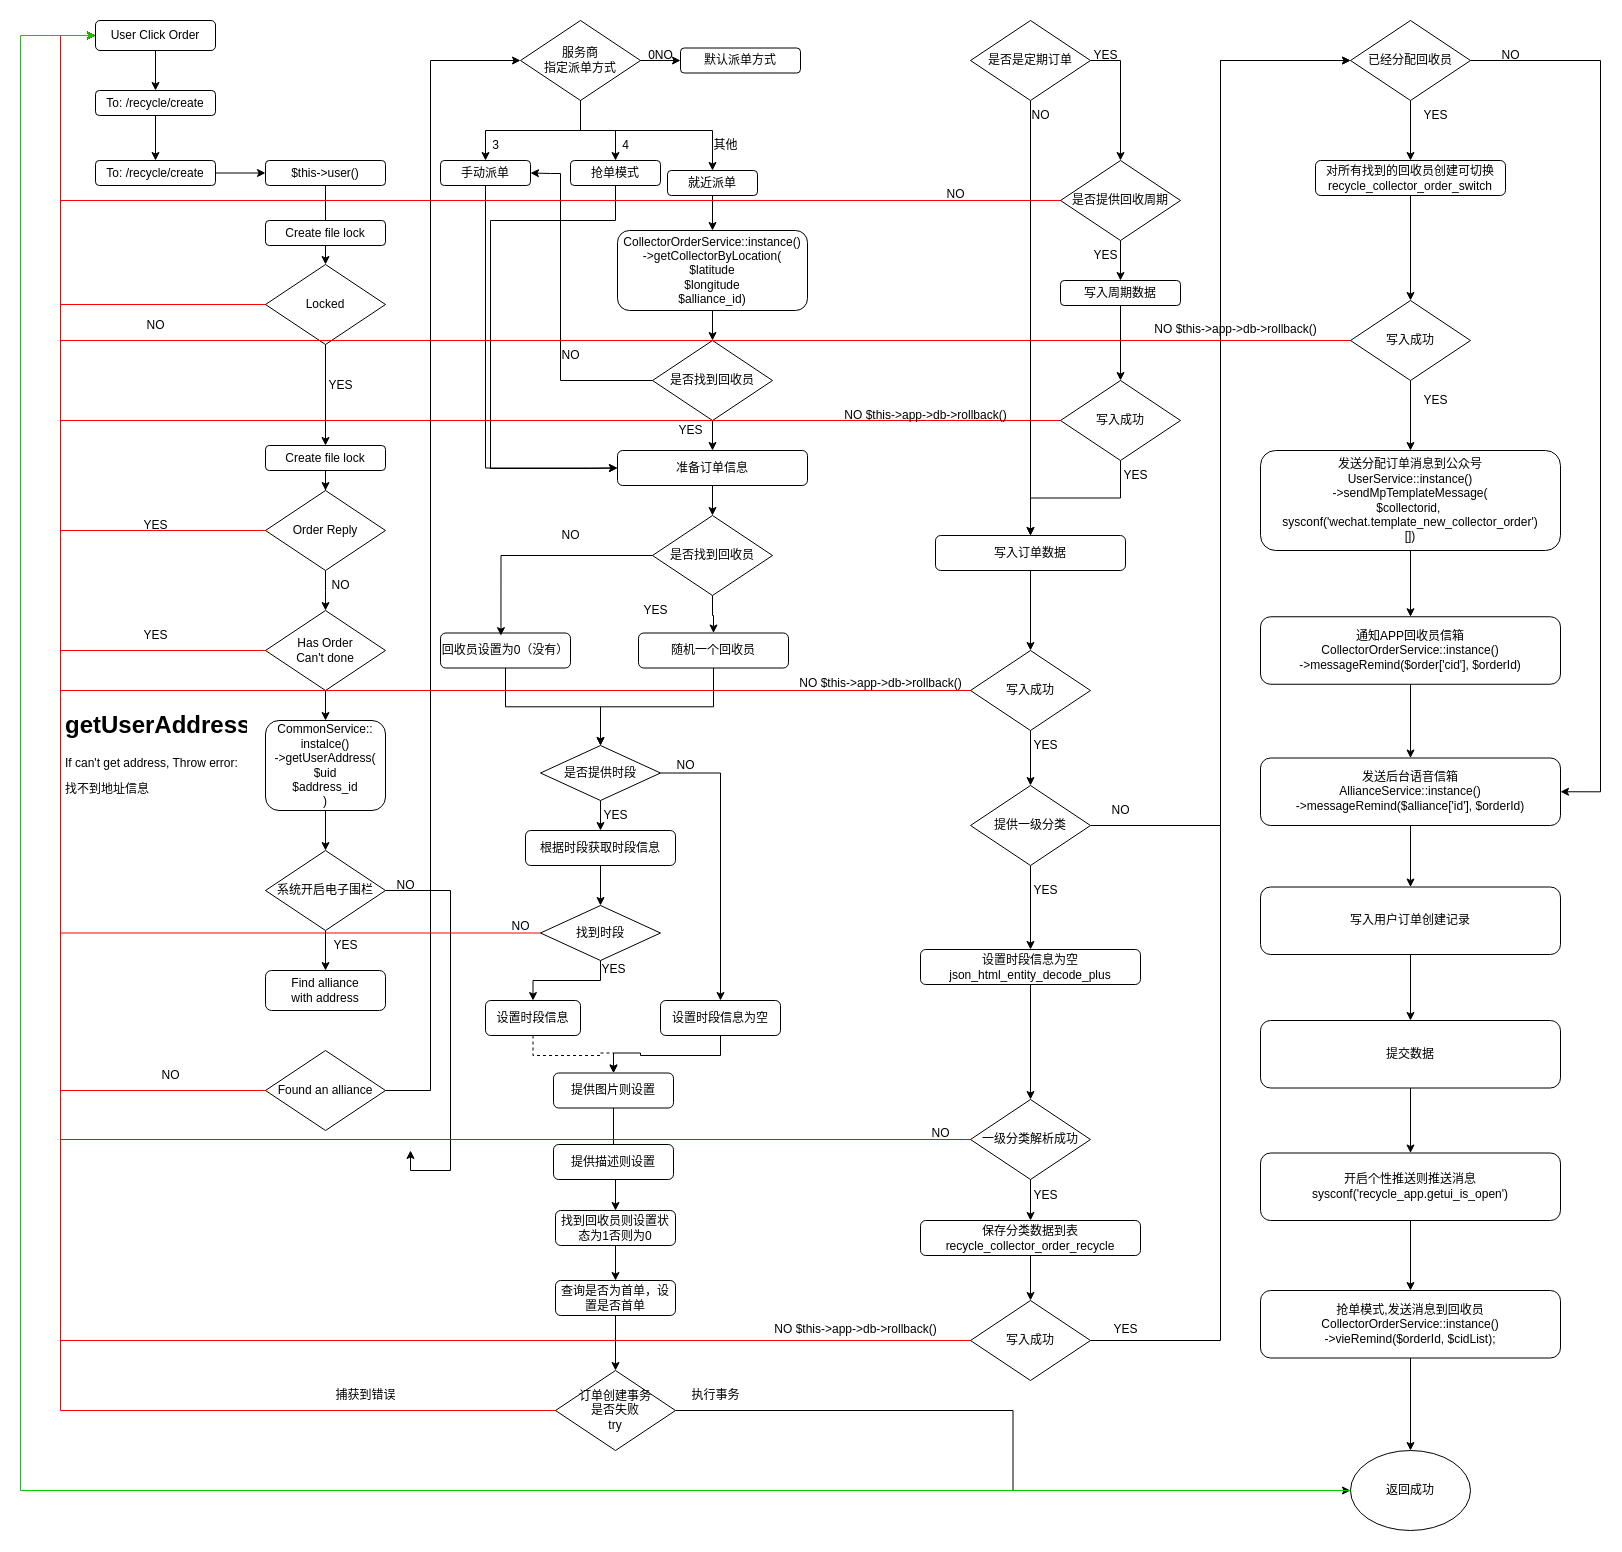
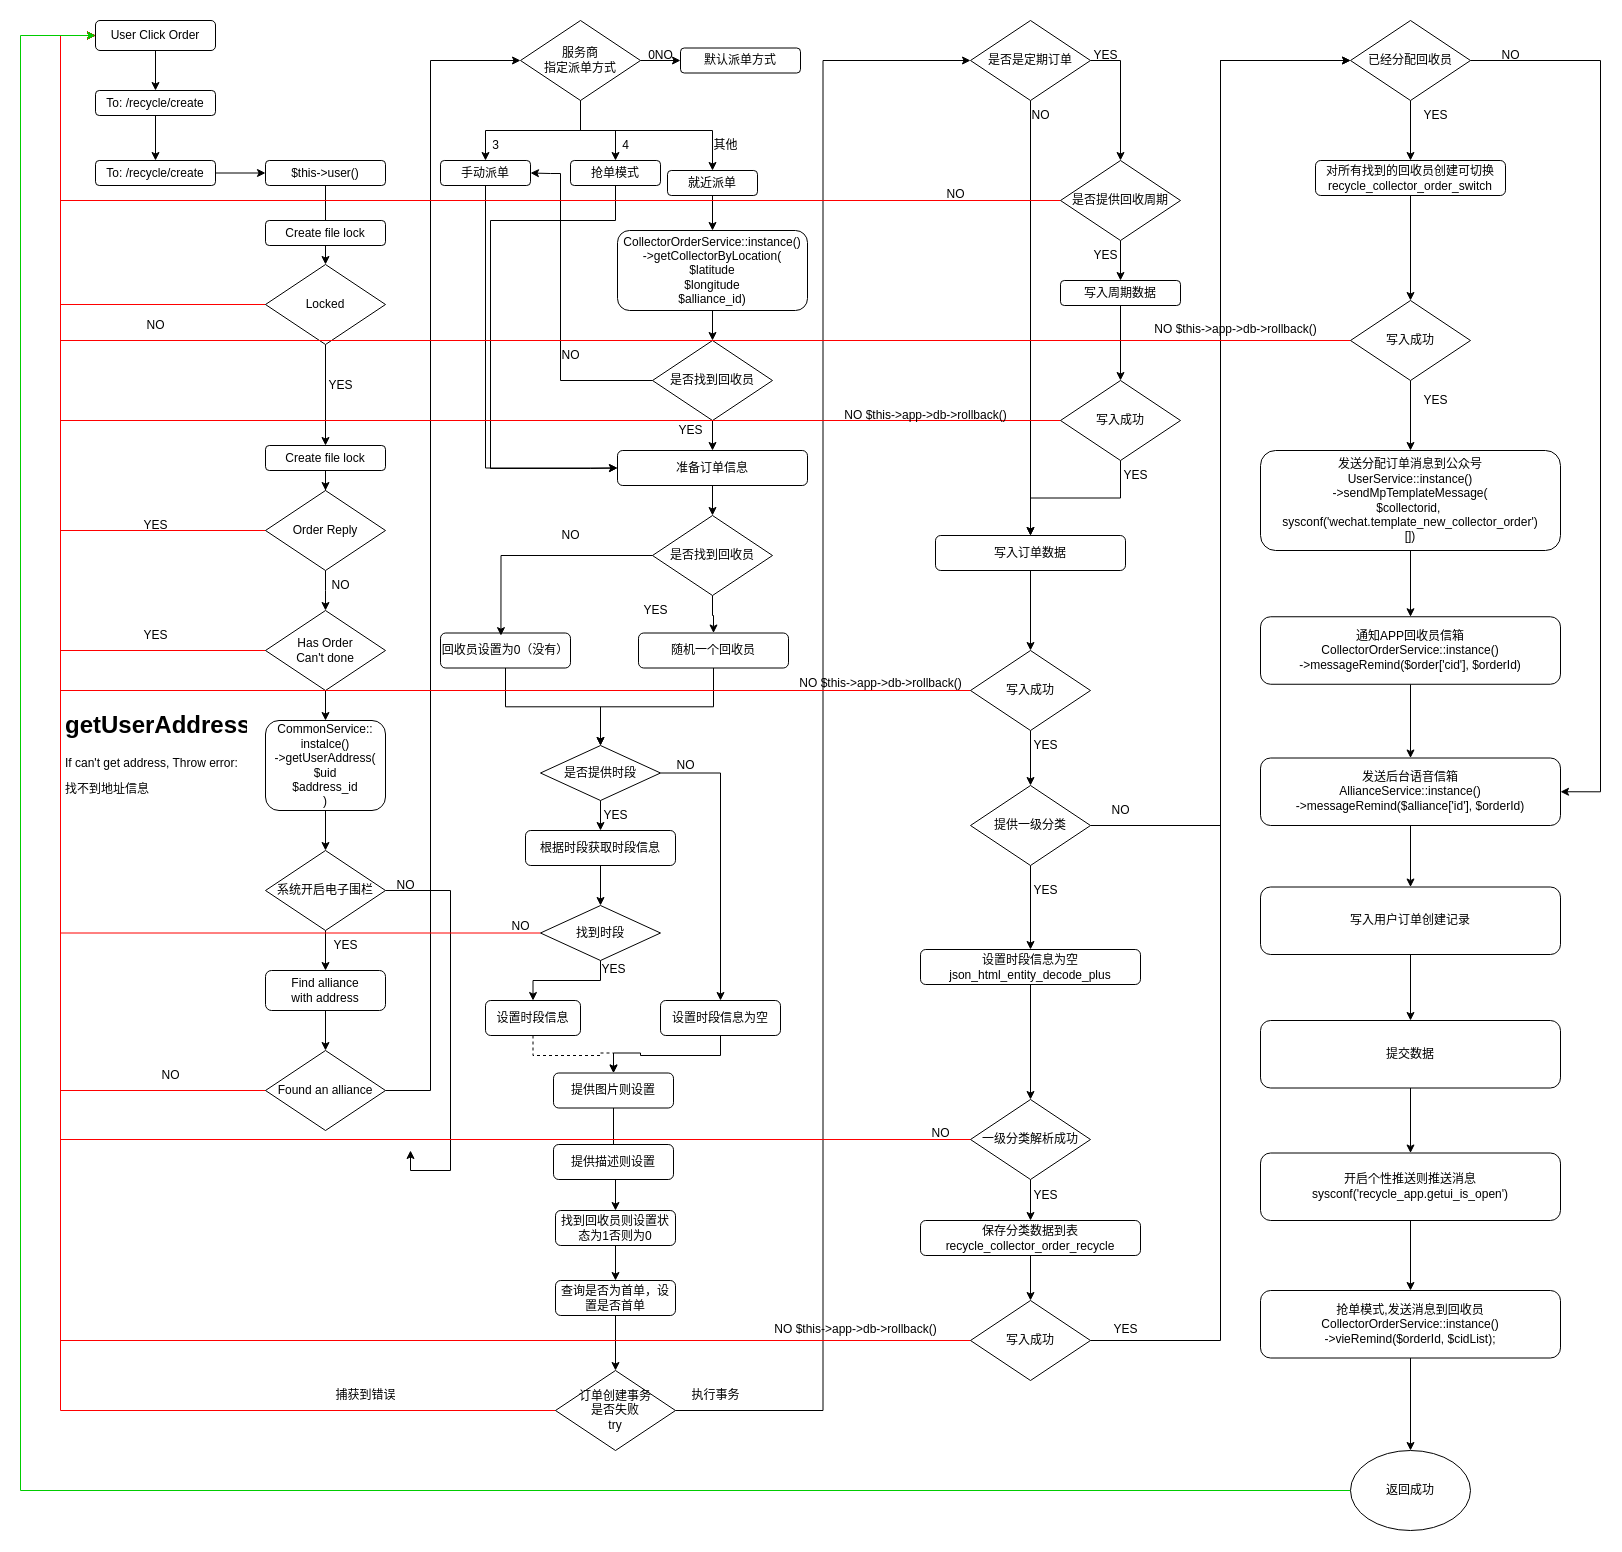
edge "Find alliance with address" -> "Found an alliance": added
edge "订单创建事务 是否失败 try" -> "返回成功": now "订单创建事务 是否失败 try" -> "是否是定期订单"
